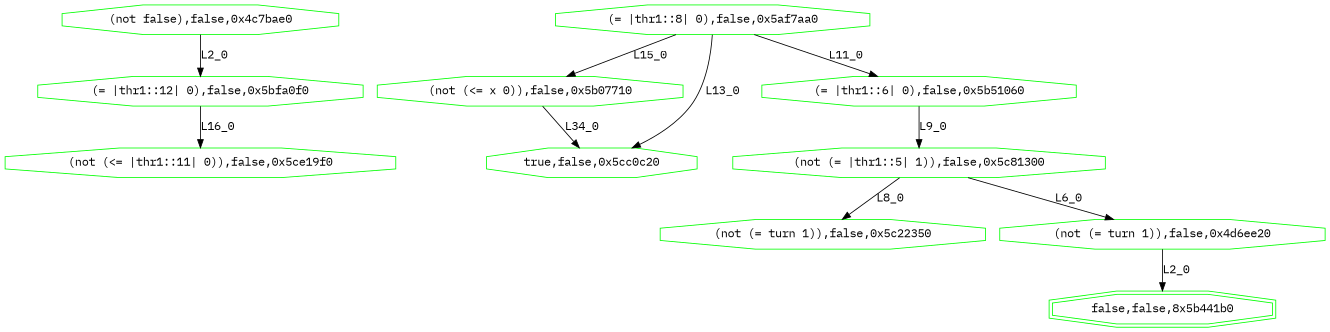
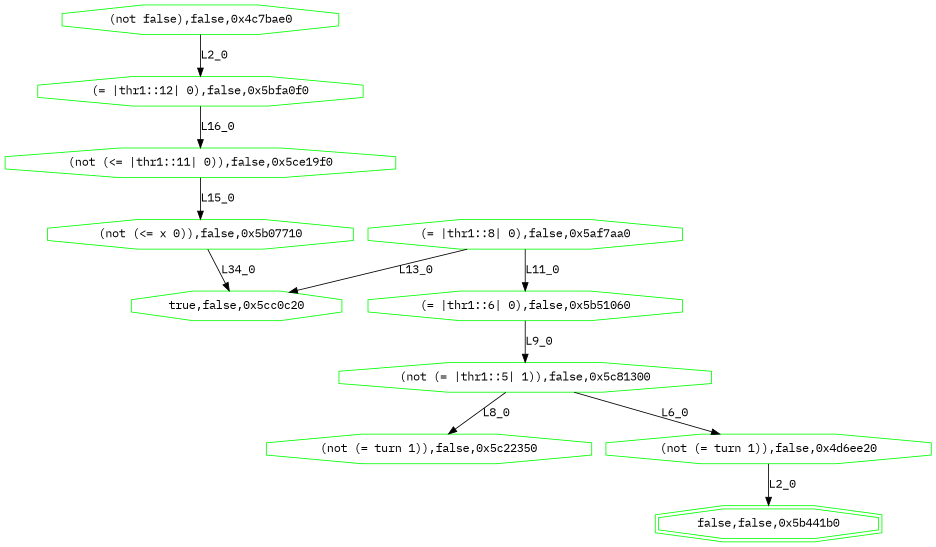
edge "(= |thr1::8| 0),false,0x5af7aa0" -> "(not (<= x 0)),false,0x5b07710": now "(not (<= |thr1::11| 0)),false,0x5ce19f0" -> "(not (<= x 0)),false,0x5b07710"
node "false,false,8x5b441b0": label "false,false,8x5b441b0" -> "false,false,0x5b441b0"
